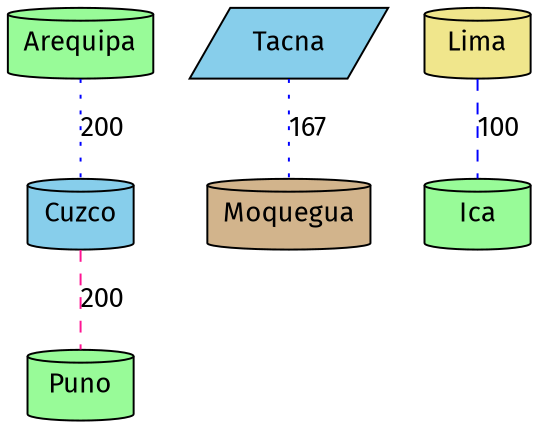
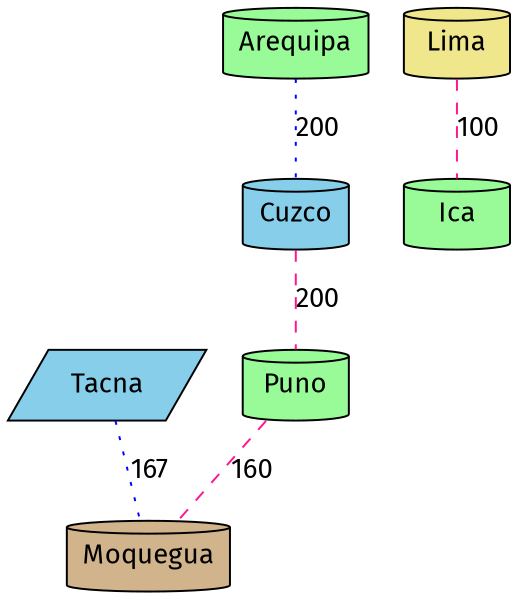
edge "Lima" -- "Ica": color blue -> deeppink
edge "Puno" -- "Moquegua": added, label "160"
